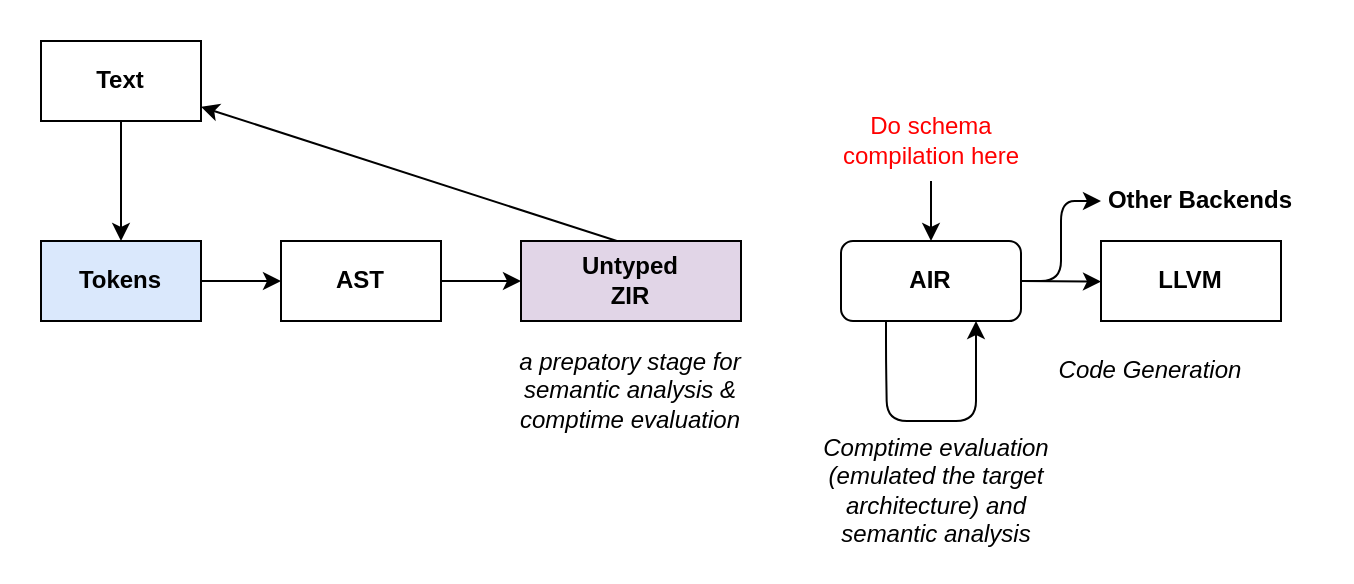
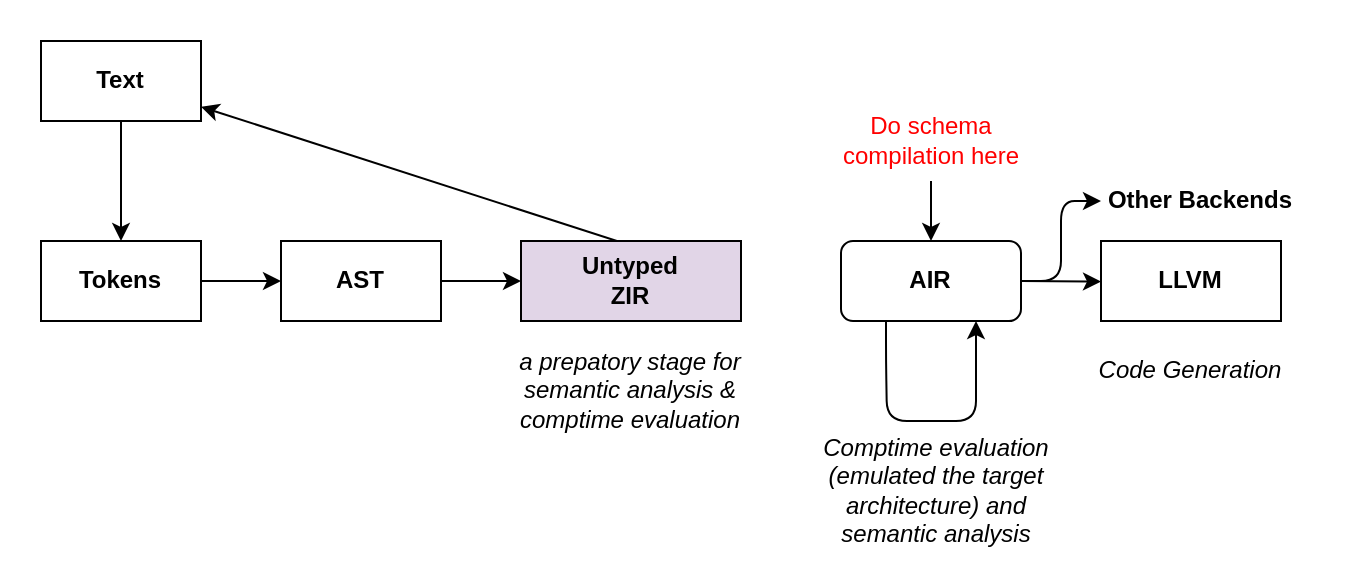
node "Tokens": fillcolor #dae8fc -> #ffffff
node "Code Generation": moved (1151, 371) -> (1191, 371)
